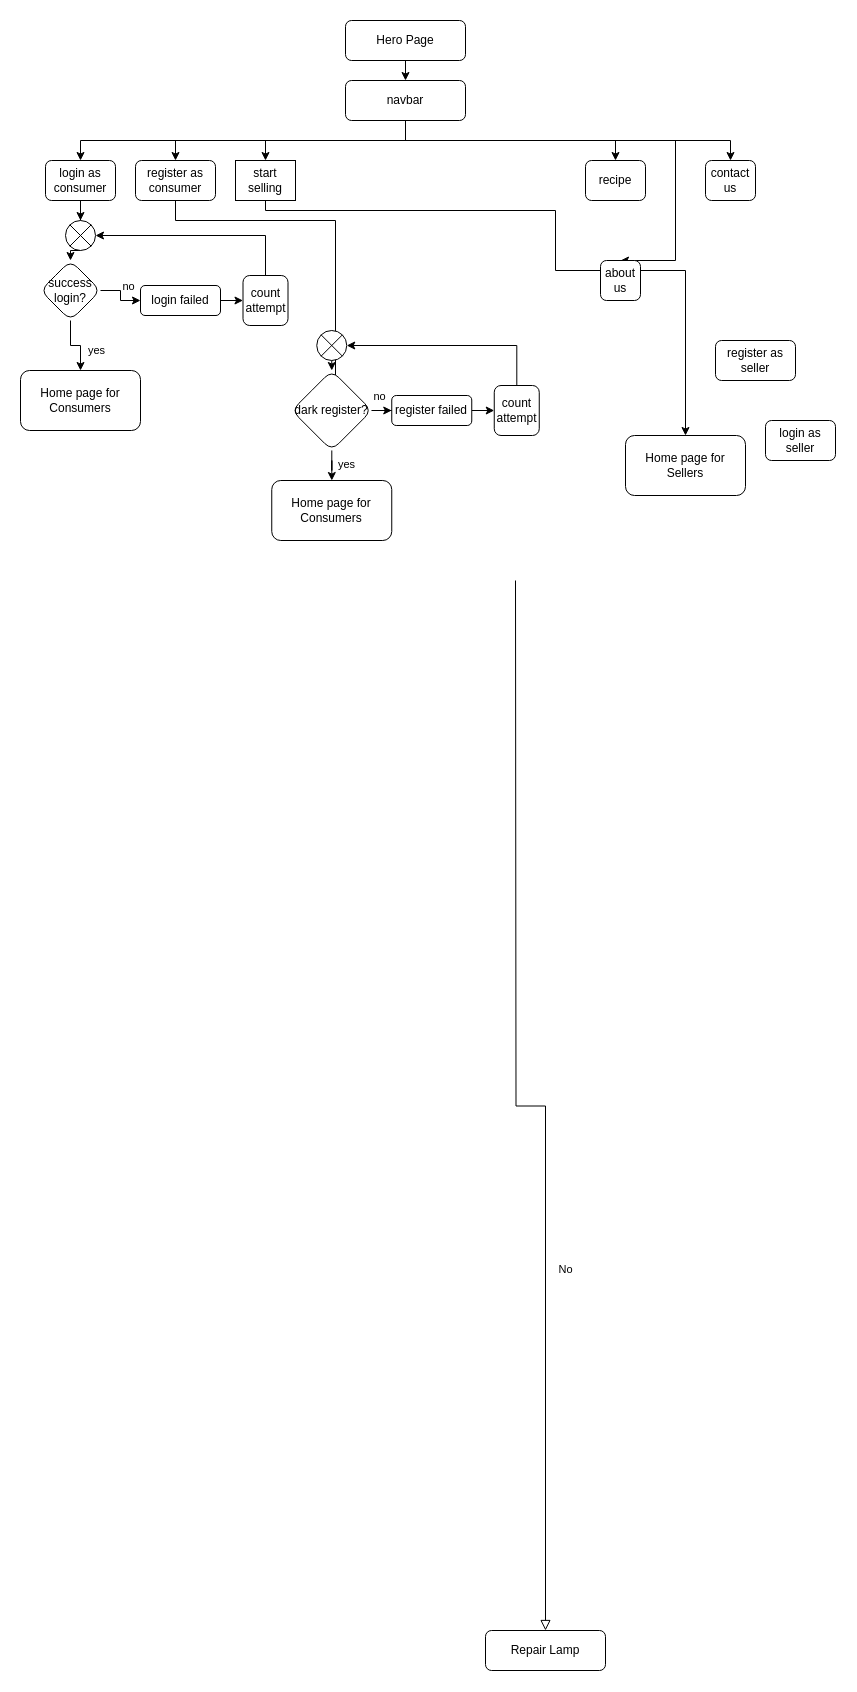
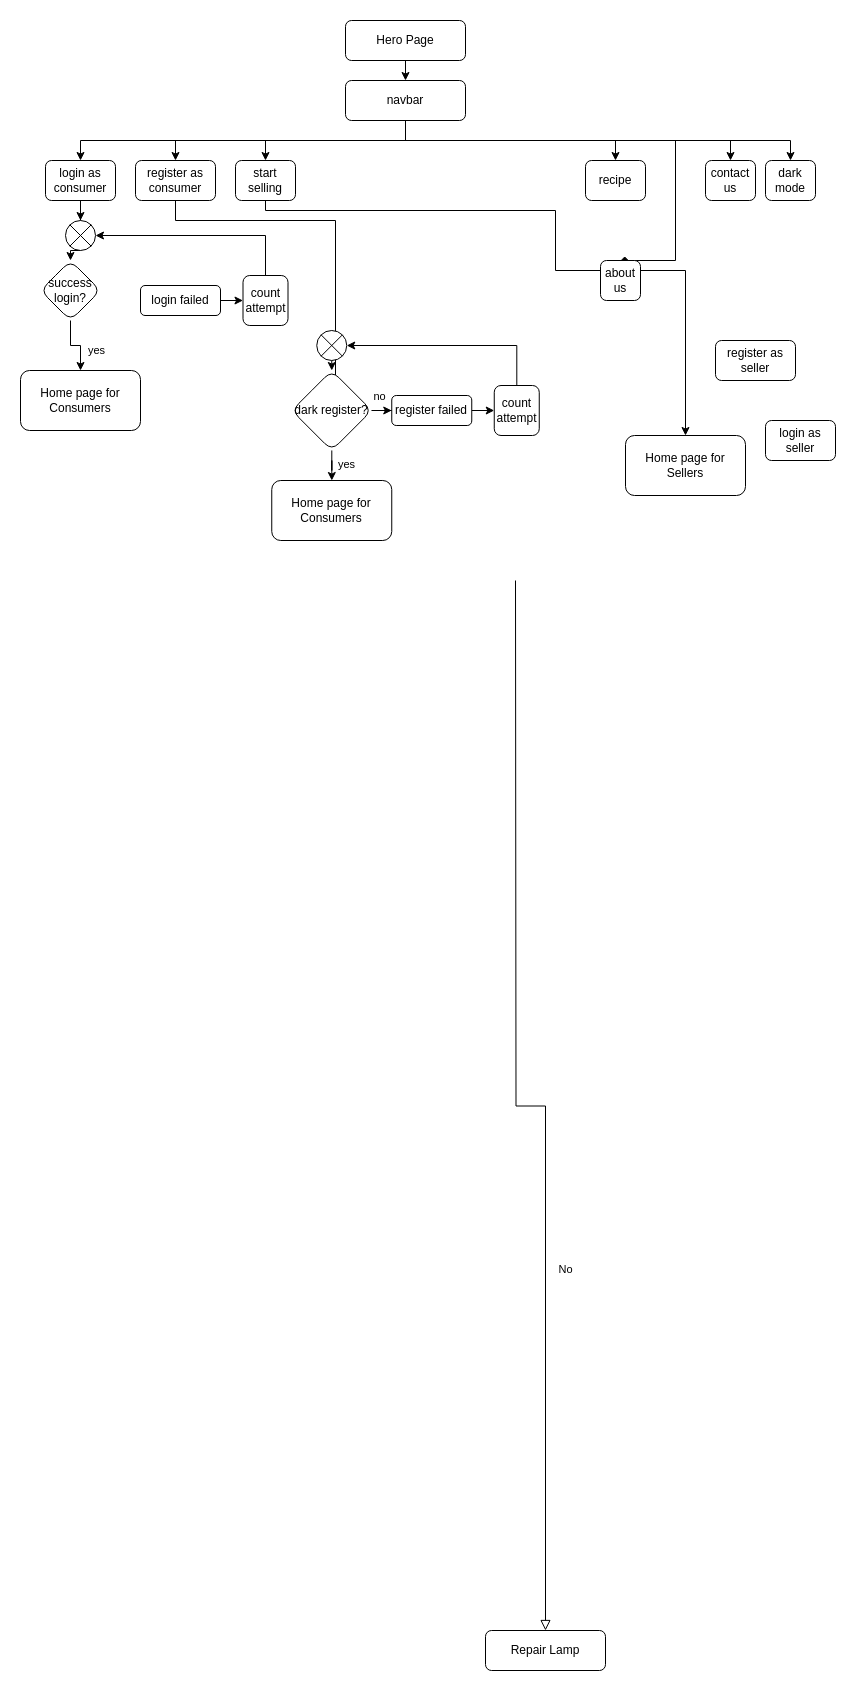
edge "navbar" -> "dark mode": added
node "start selling": shape rectangle -> rounded rectangle
node "dark mode": added
edge "navbar" -> "about us": arrowhead classic -> diamond
edge "success login?" -> "login failed": removed, label "no"
